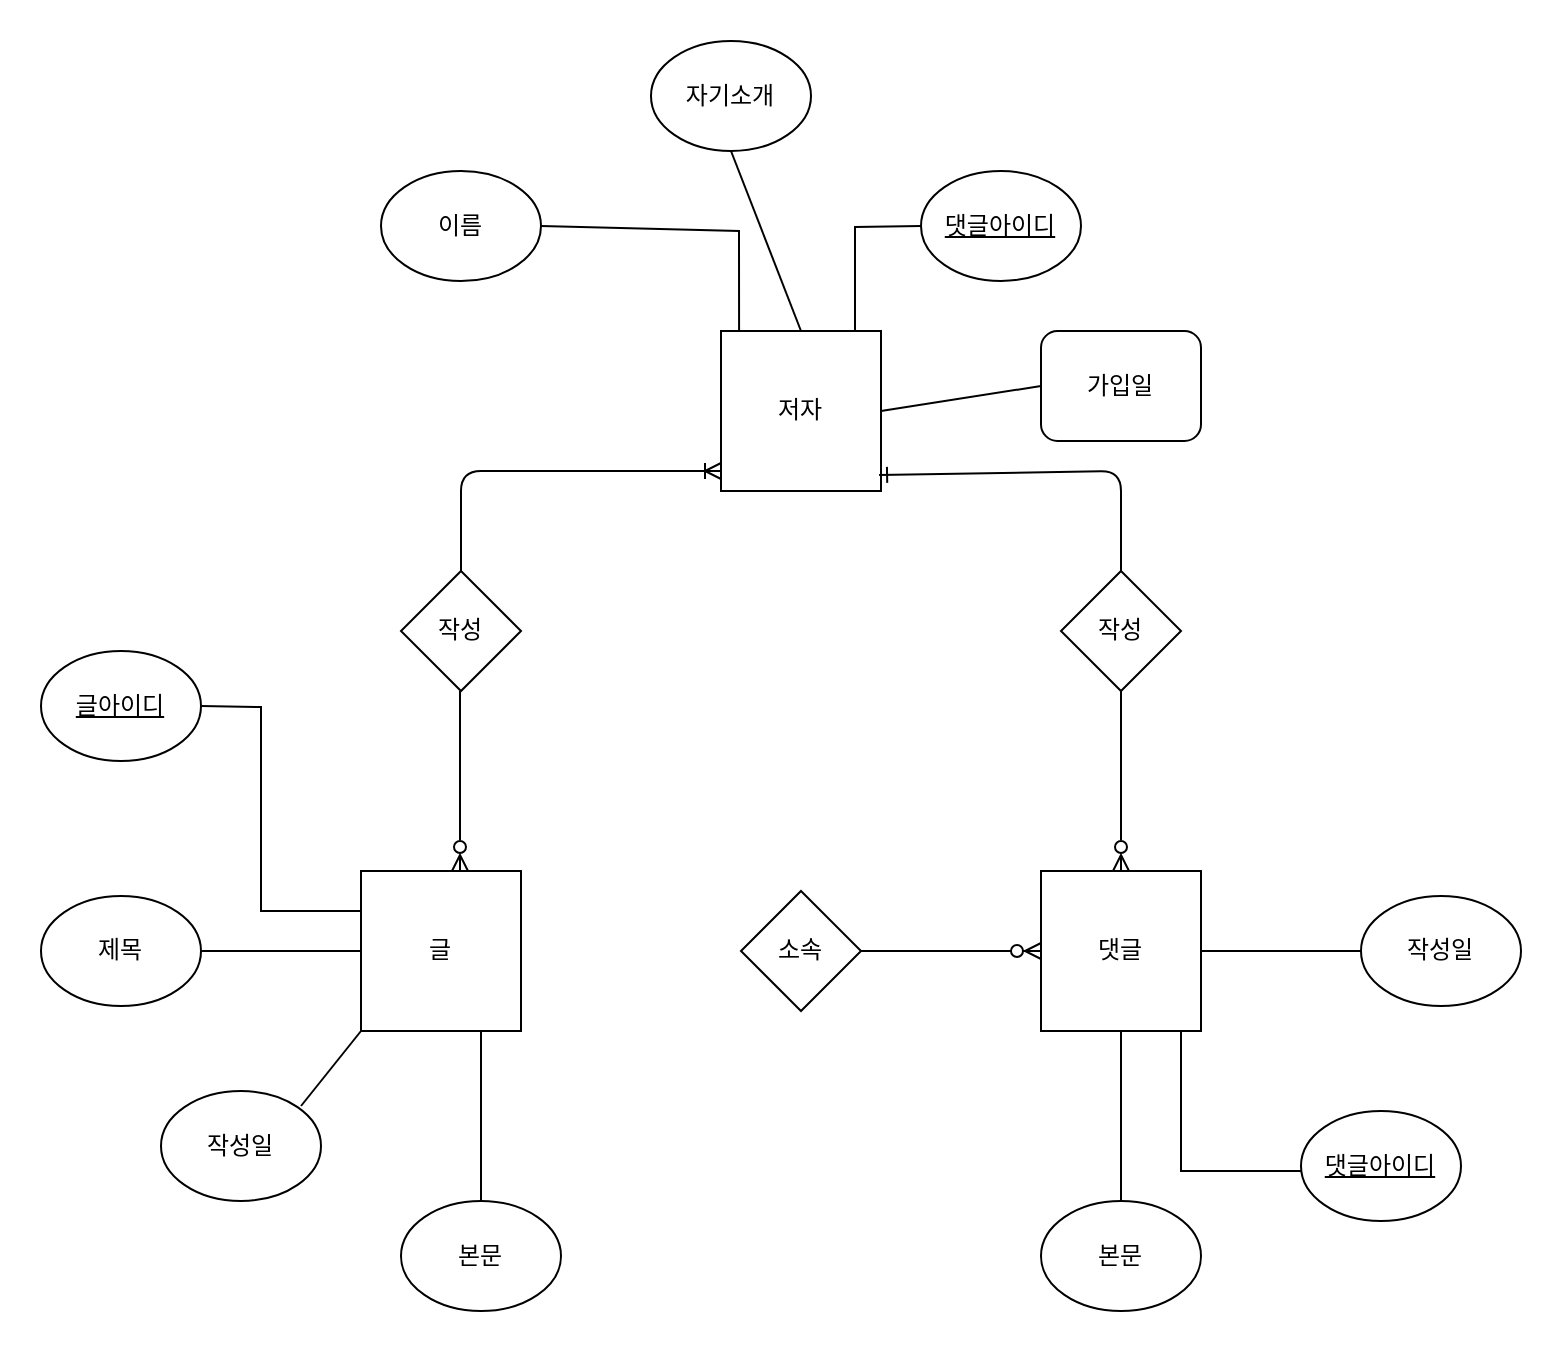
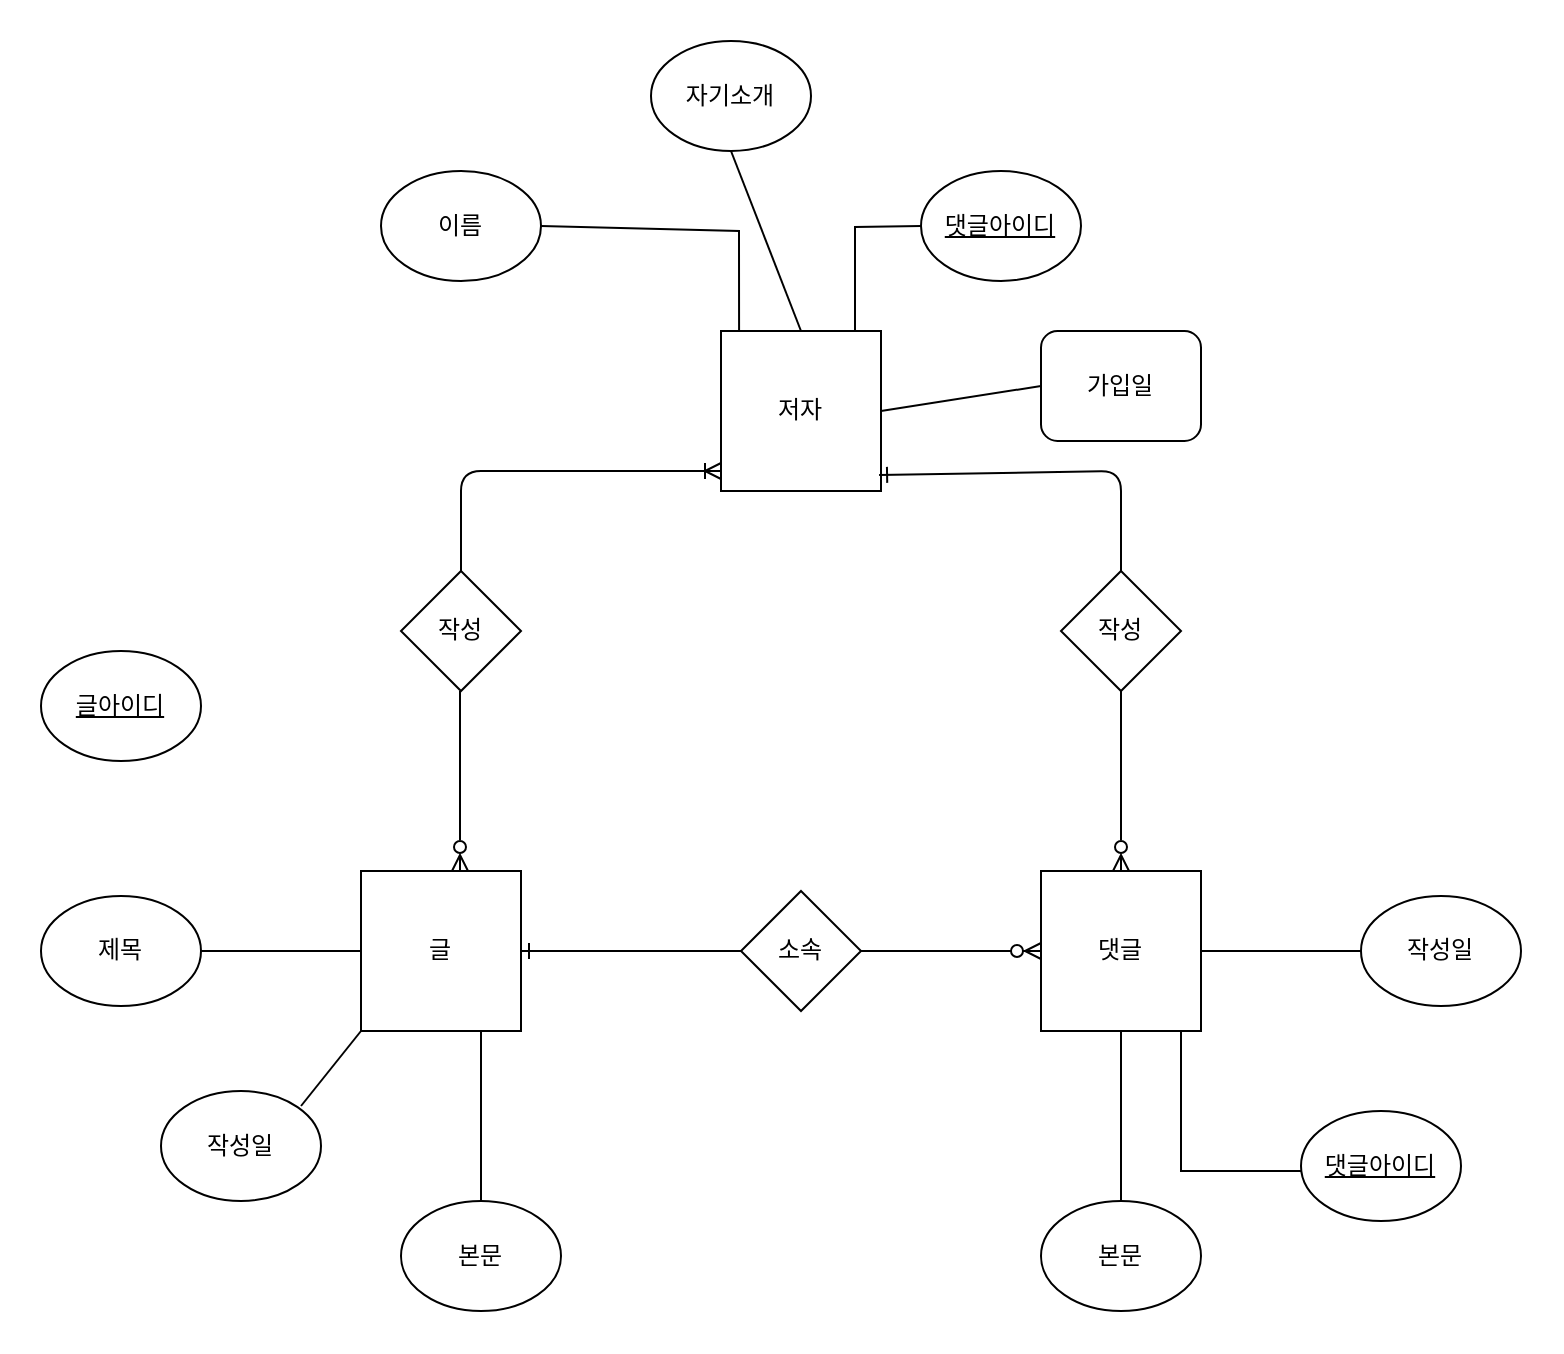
edge "글아이디" -- "글": removed
edge "소속" -> "글": added
